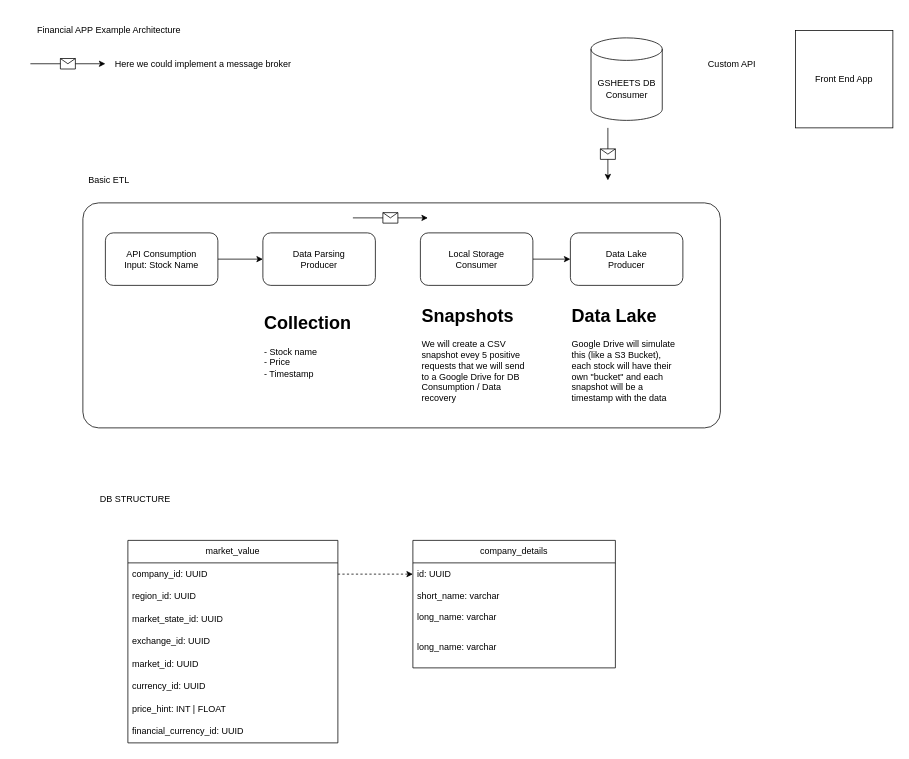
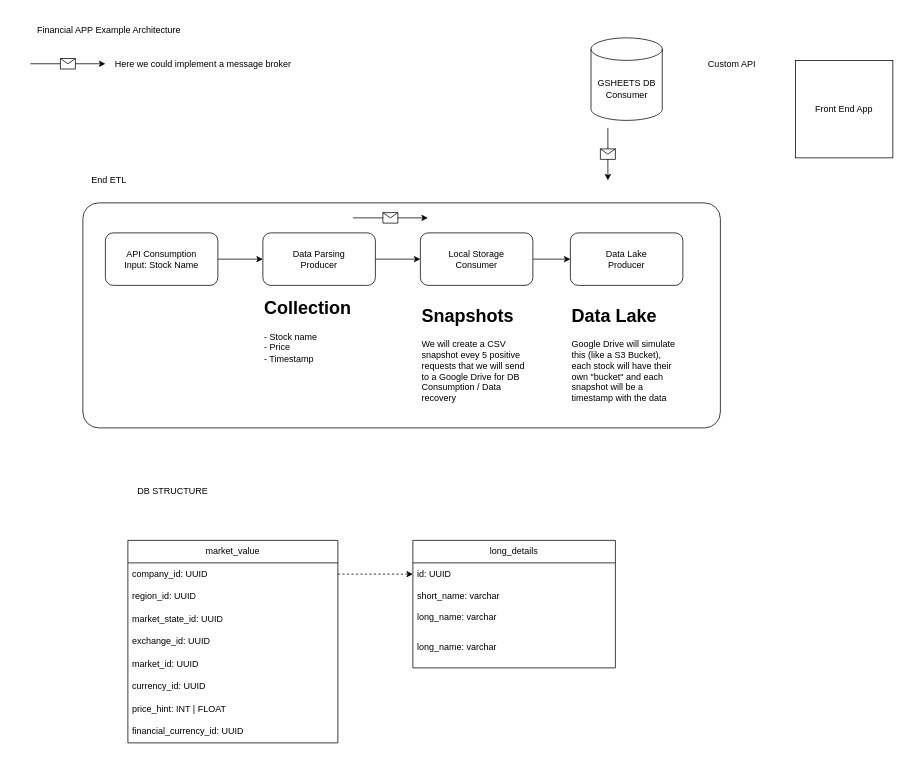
node "Front End App": moved (844, 79) -> (844, 109)
node "Basic ETL": label "Basic ETL" -> "End ETL"
edge "Data Parsing Producer" -> "Local Storage Consumer": added
node "Collection - Stock name - Price - Timestamp": moved (319, 360) -> (319, 345)
node "DB STRUCTURE": moved (135, 499) -> (173, 492)
node "company_details": label "company_details" -> "long_details"
